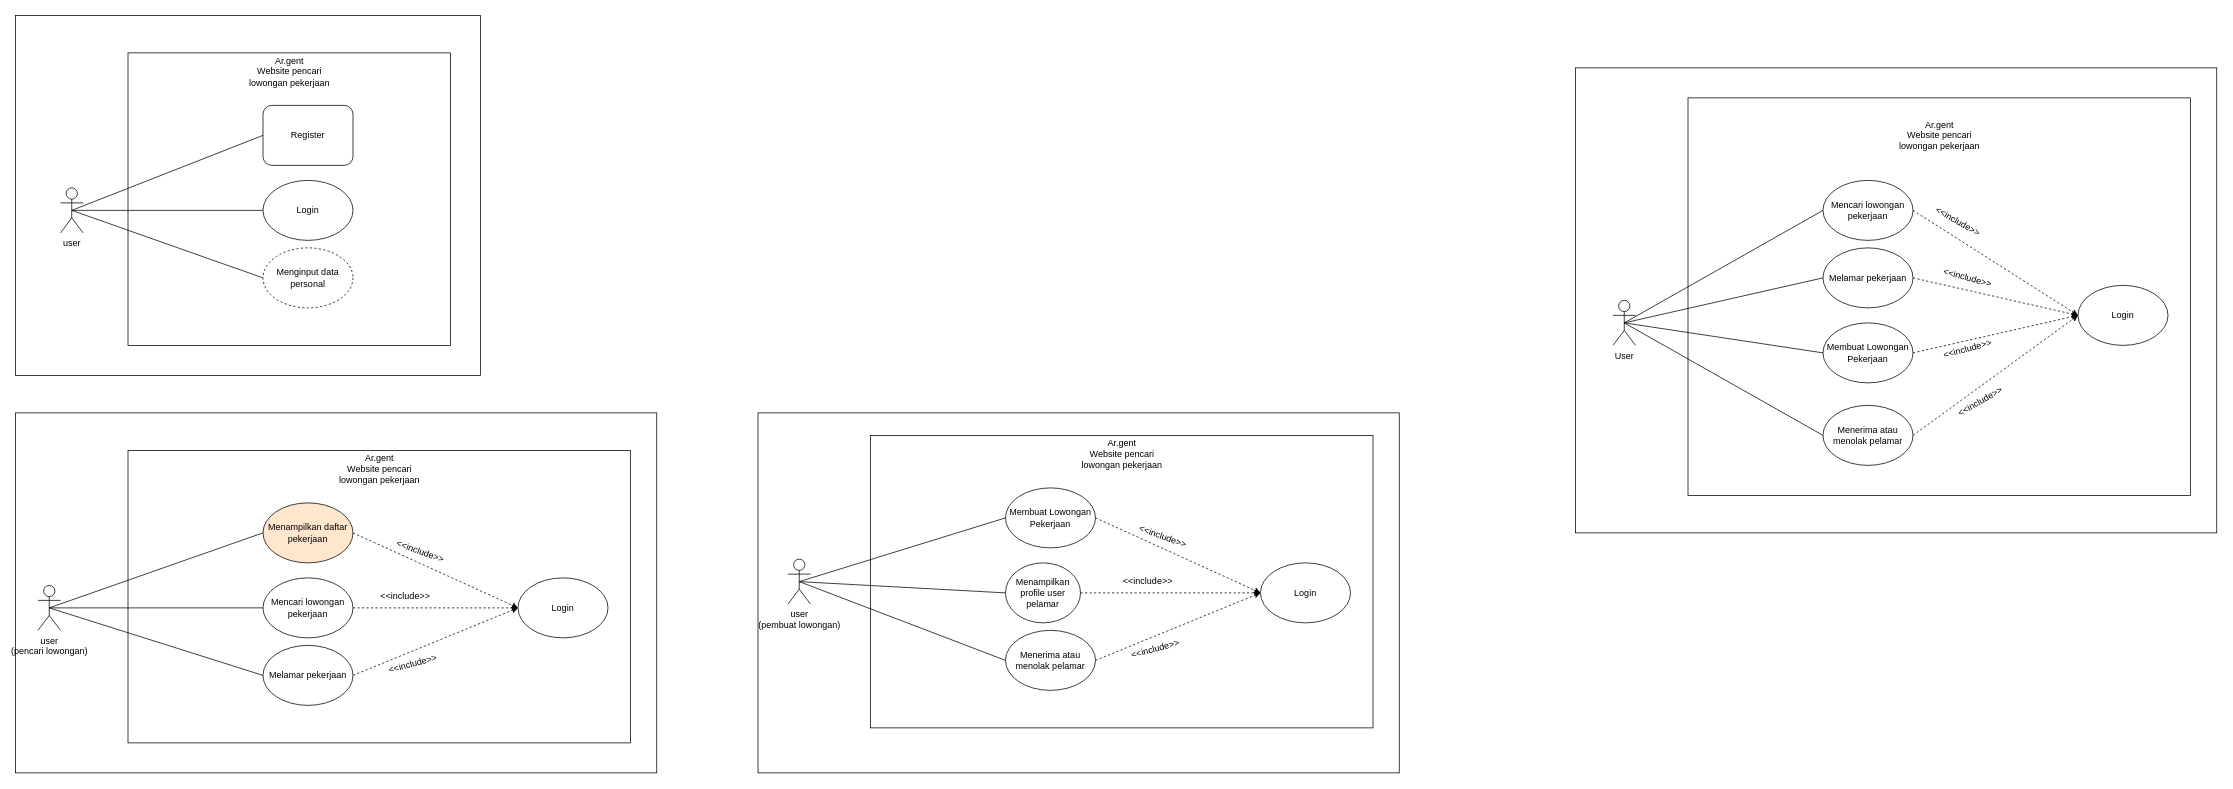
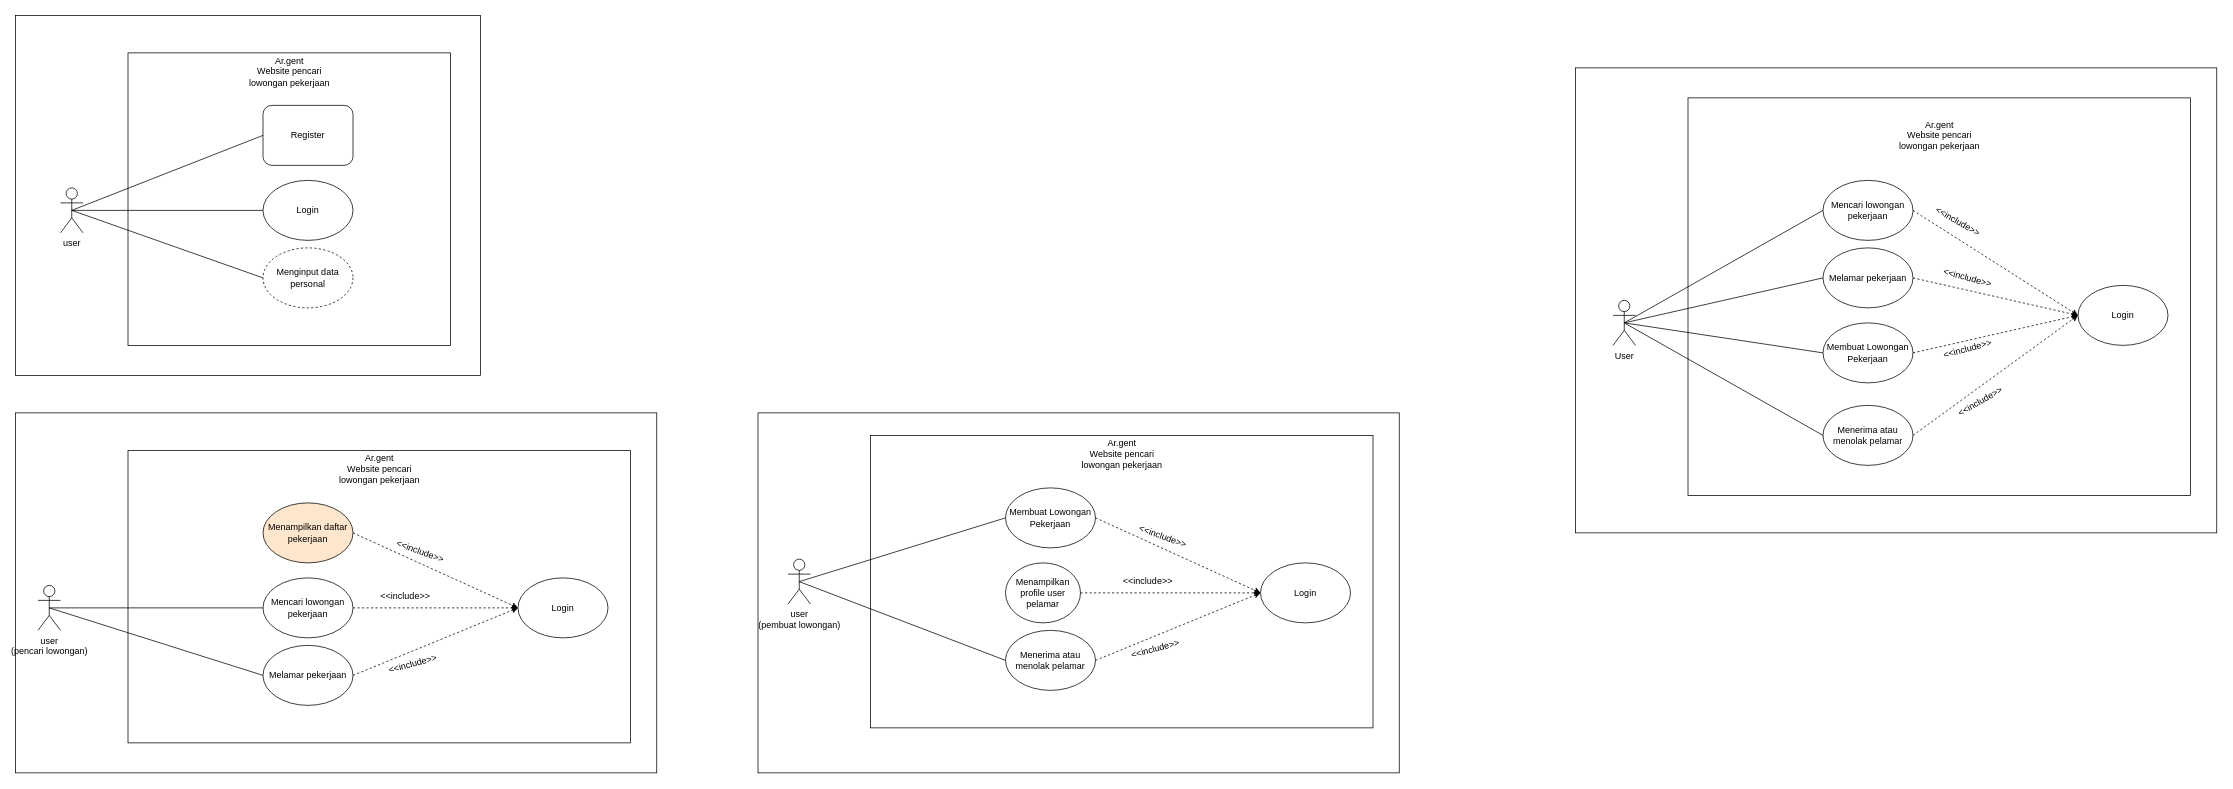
edge "Menampilkan daftar pekerjaan" -- "user (pencari lowongan)": removed
edge "user (pembuat lowongan)" -- "Menampilkan profile user pelamar": removed
